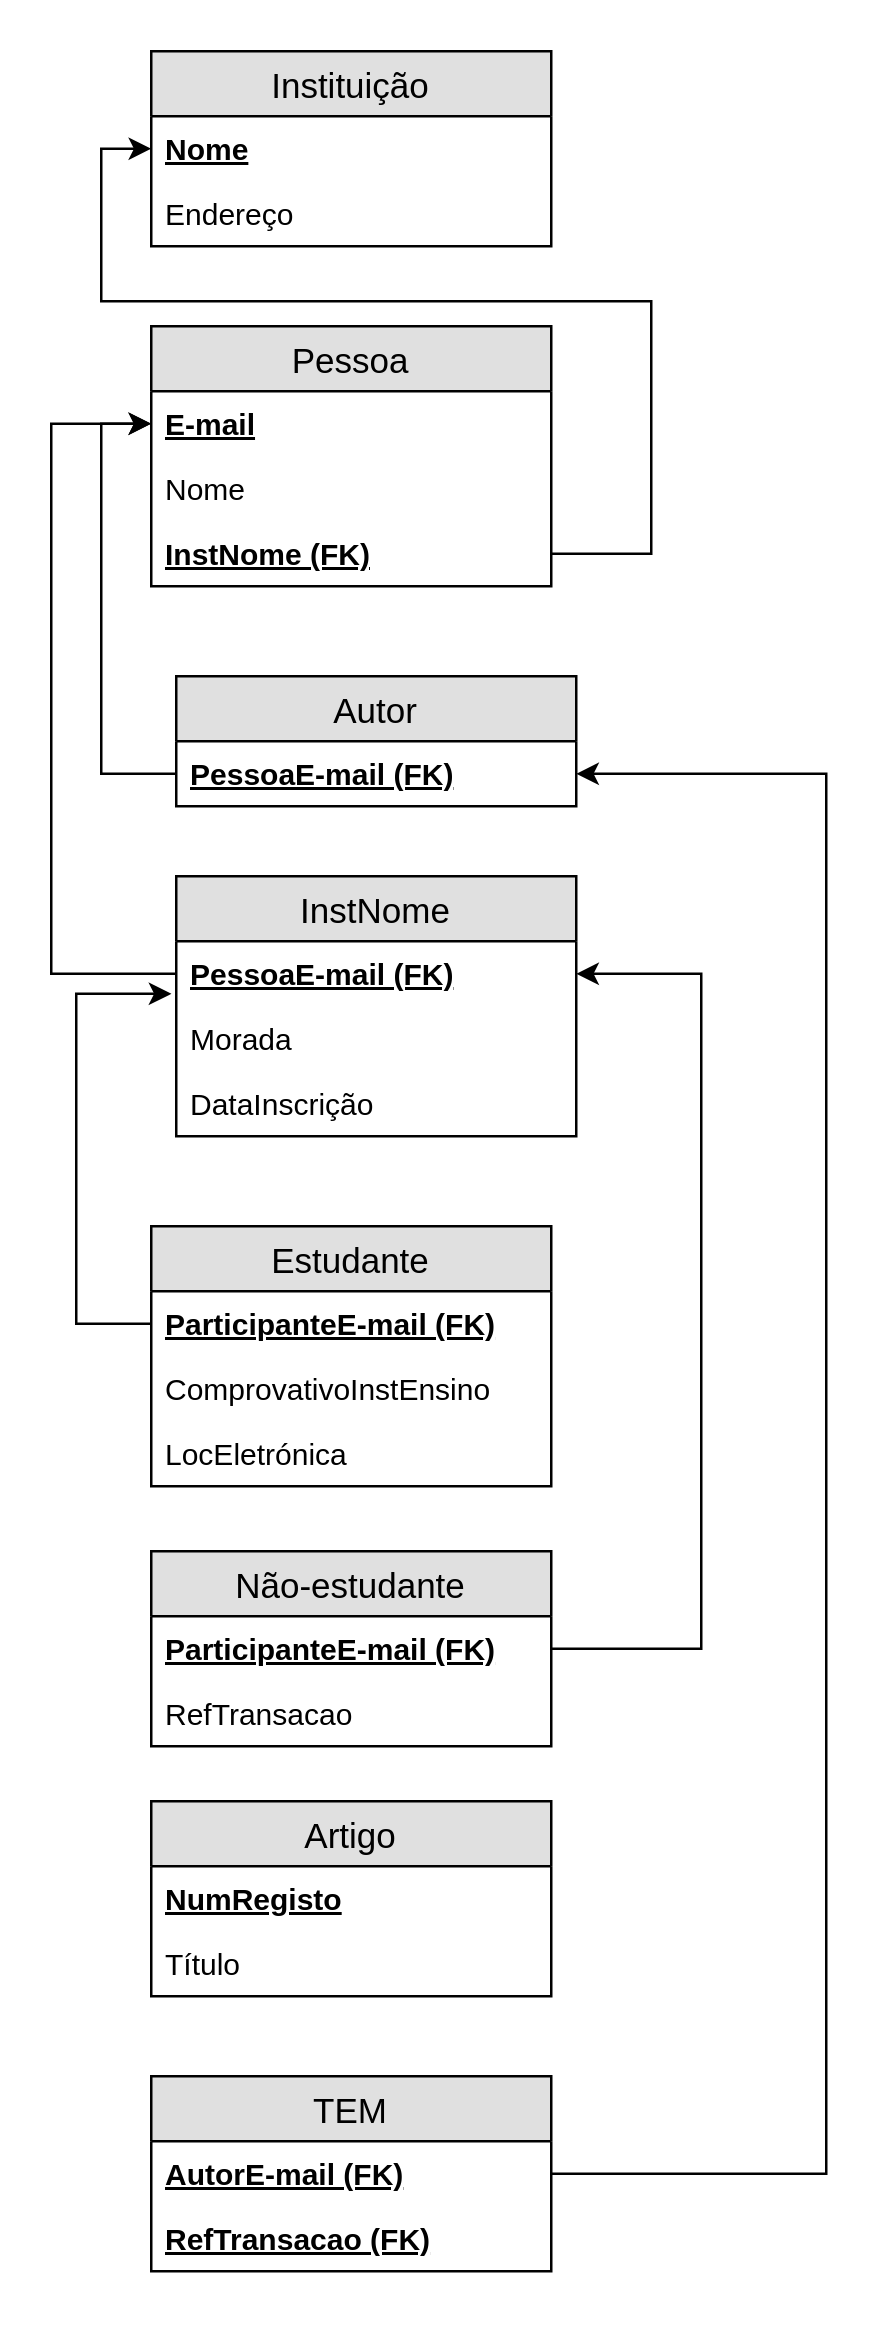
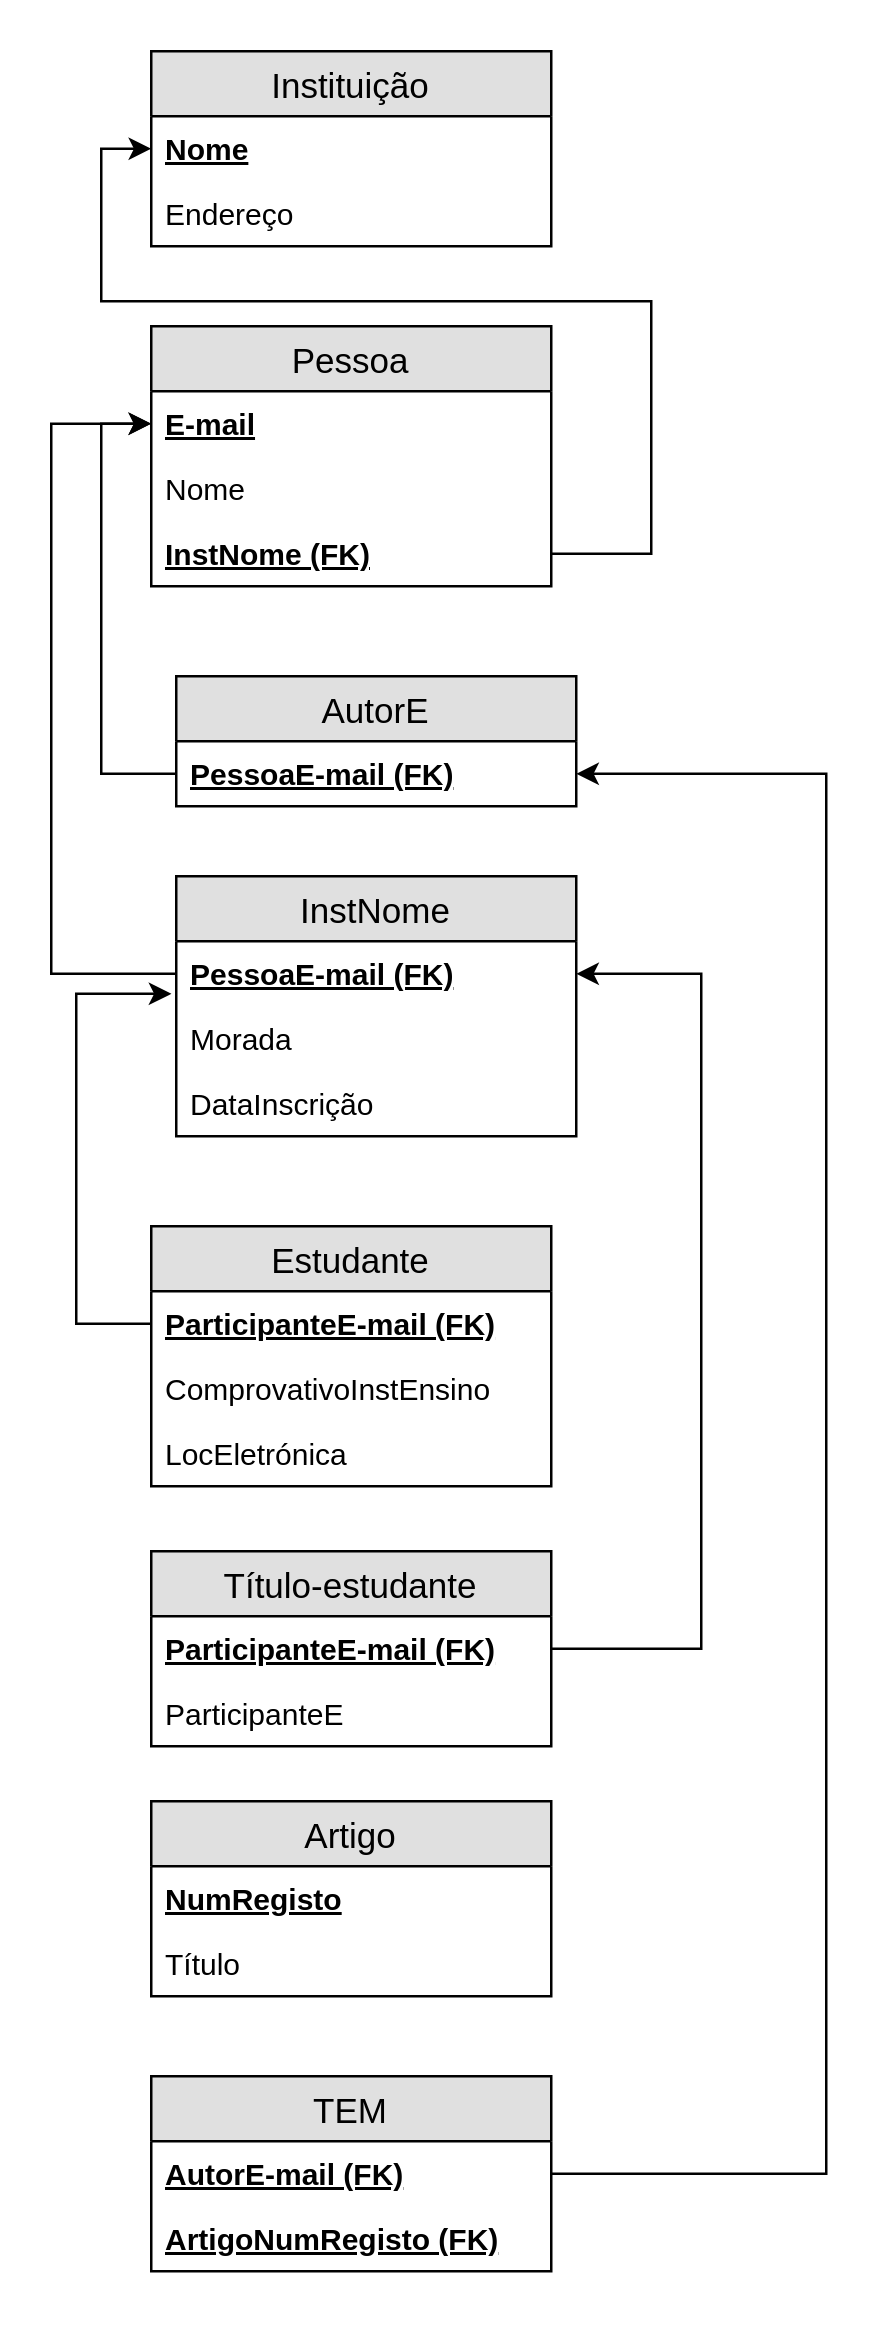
node "Autor": label "Autor" -> "AutorE"
node "Não-estudante": label "Não-estudante" -> "Título-estudante"
node "RefTransacao": label "RefTransacao" -> "ParticipanteE"
node "RefTransacao (FK)": label "RefTransacao (FK)" -> "ArtigoNumRegisto (FK)"
